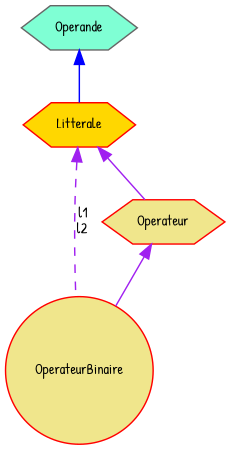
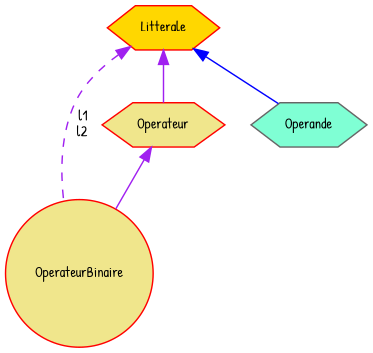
edge "Litterale" -> "Operande": reversed
